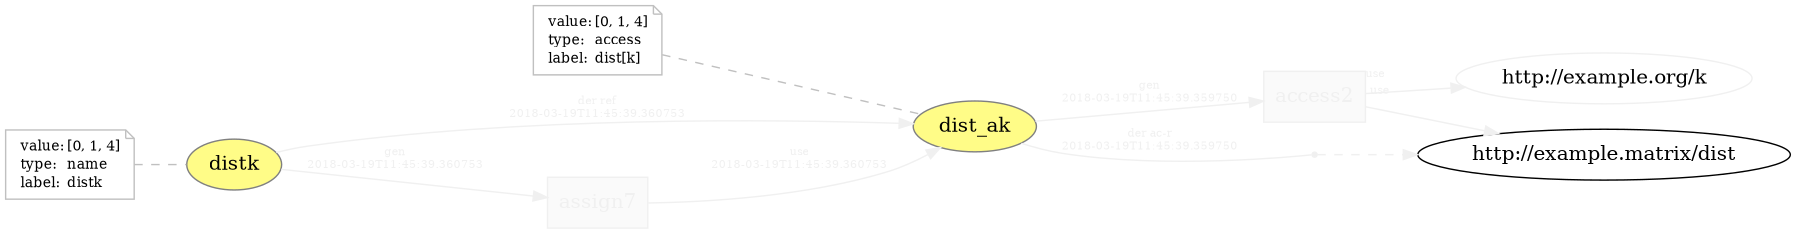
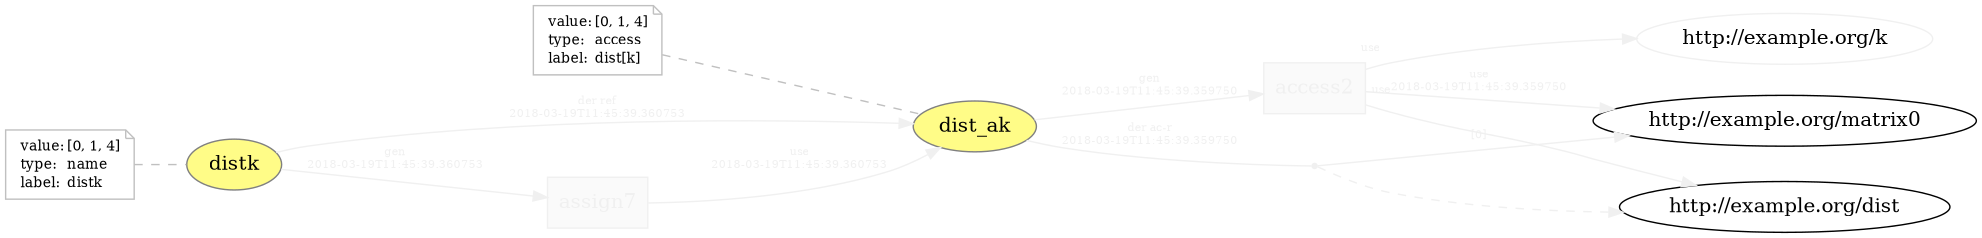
node "http://example.org/matrix0": added
node "http://example.matrix/dist": label "http://example.matrix/dist" -> "http://example.org/dist"
